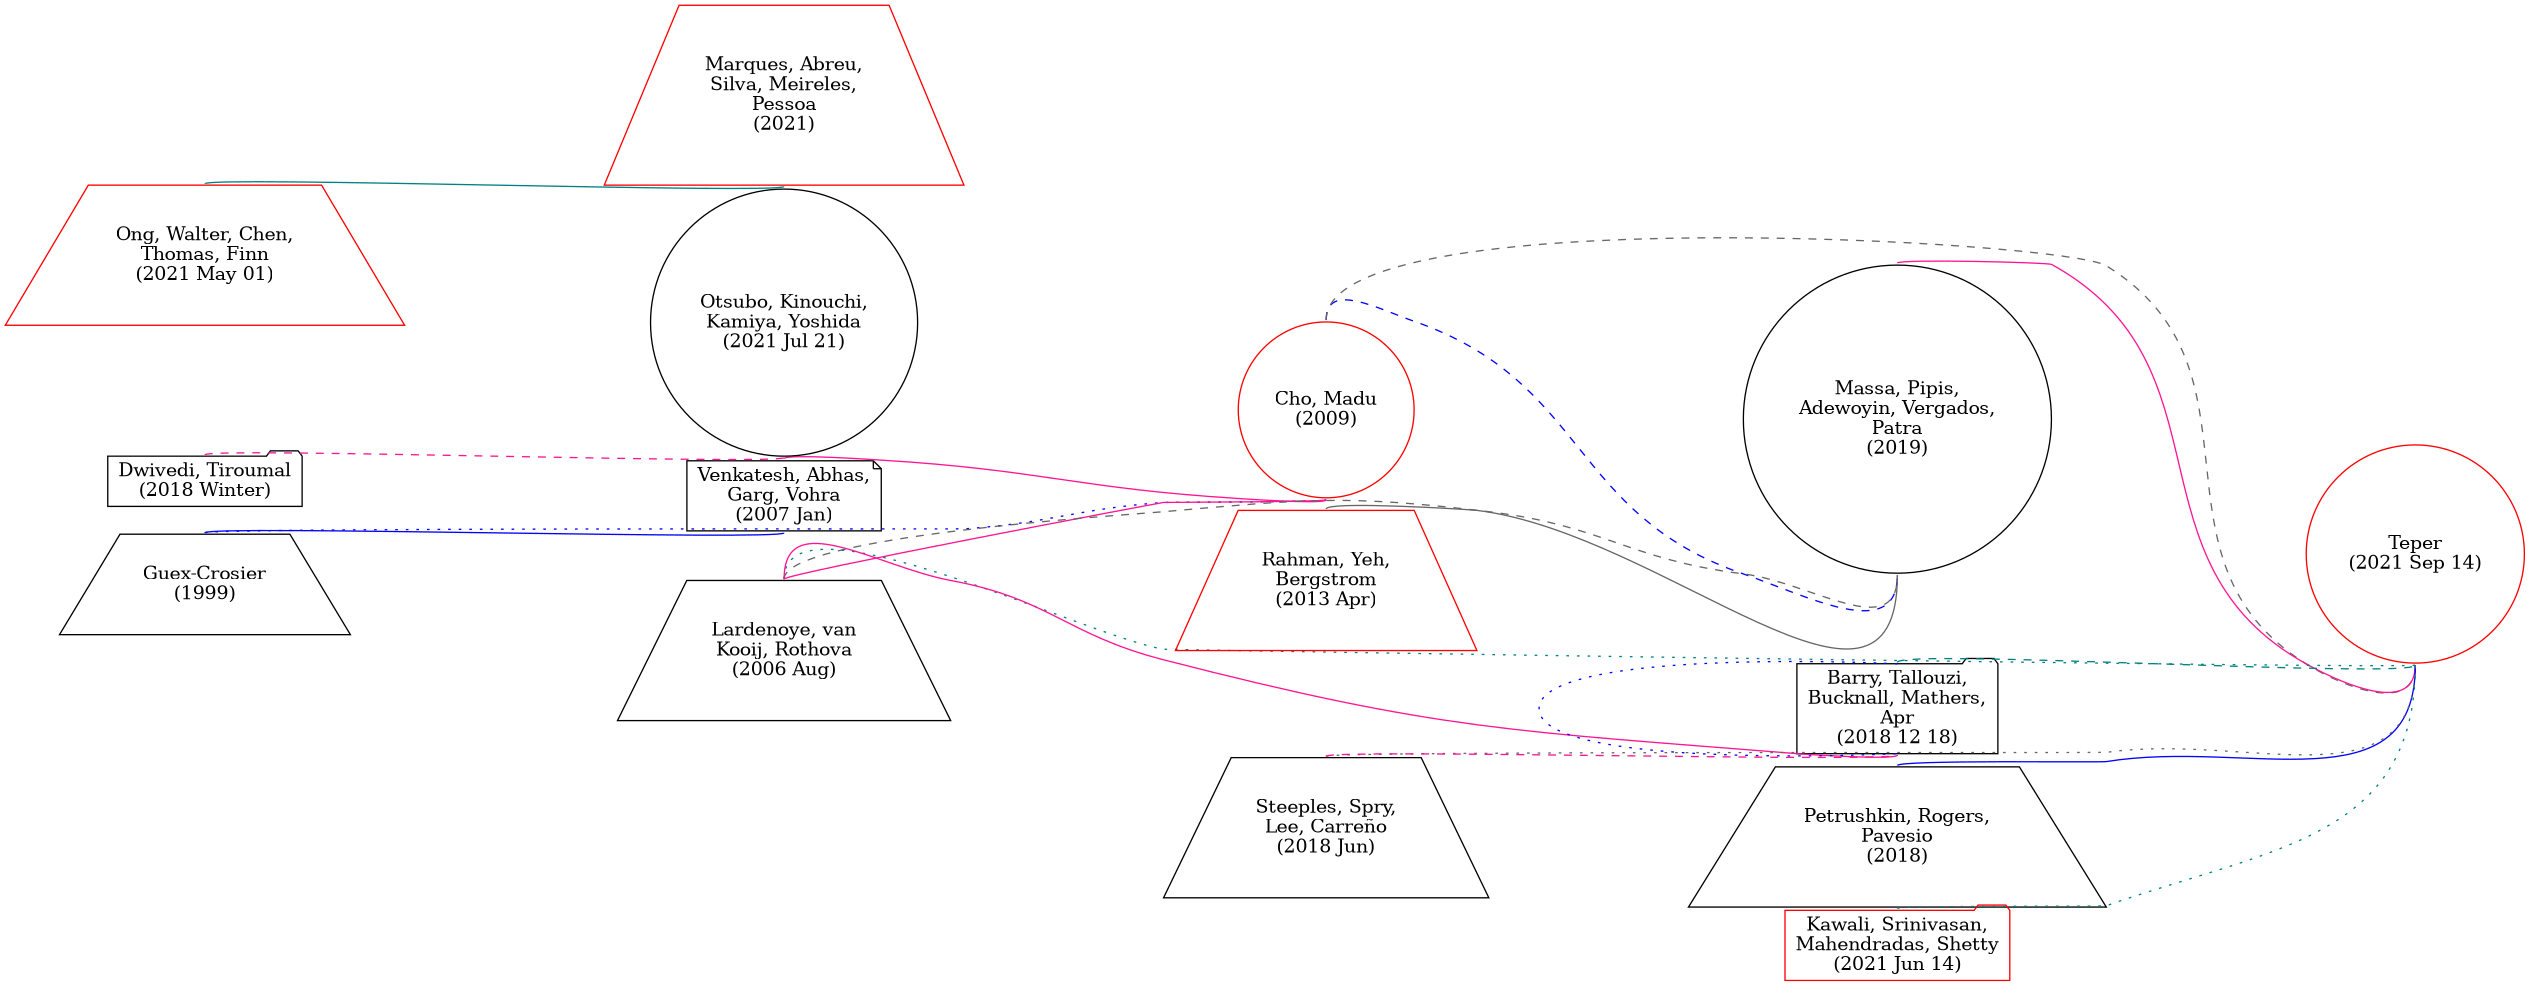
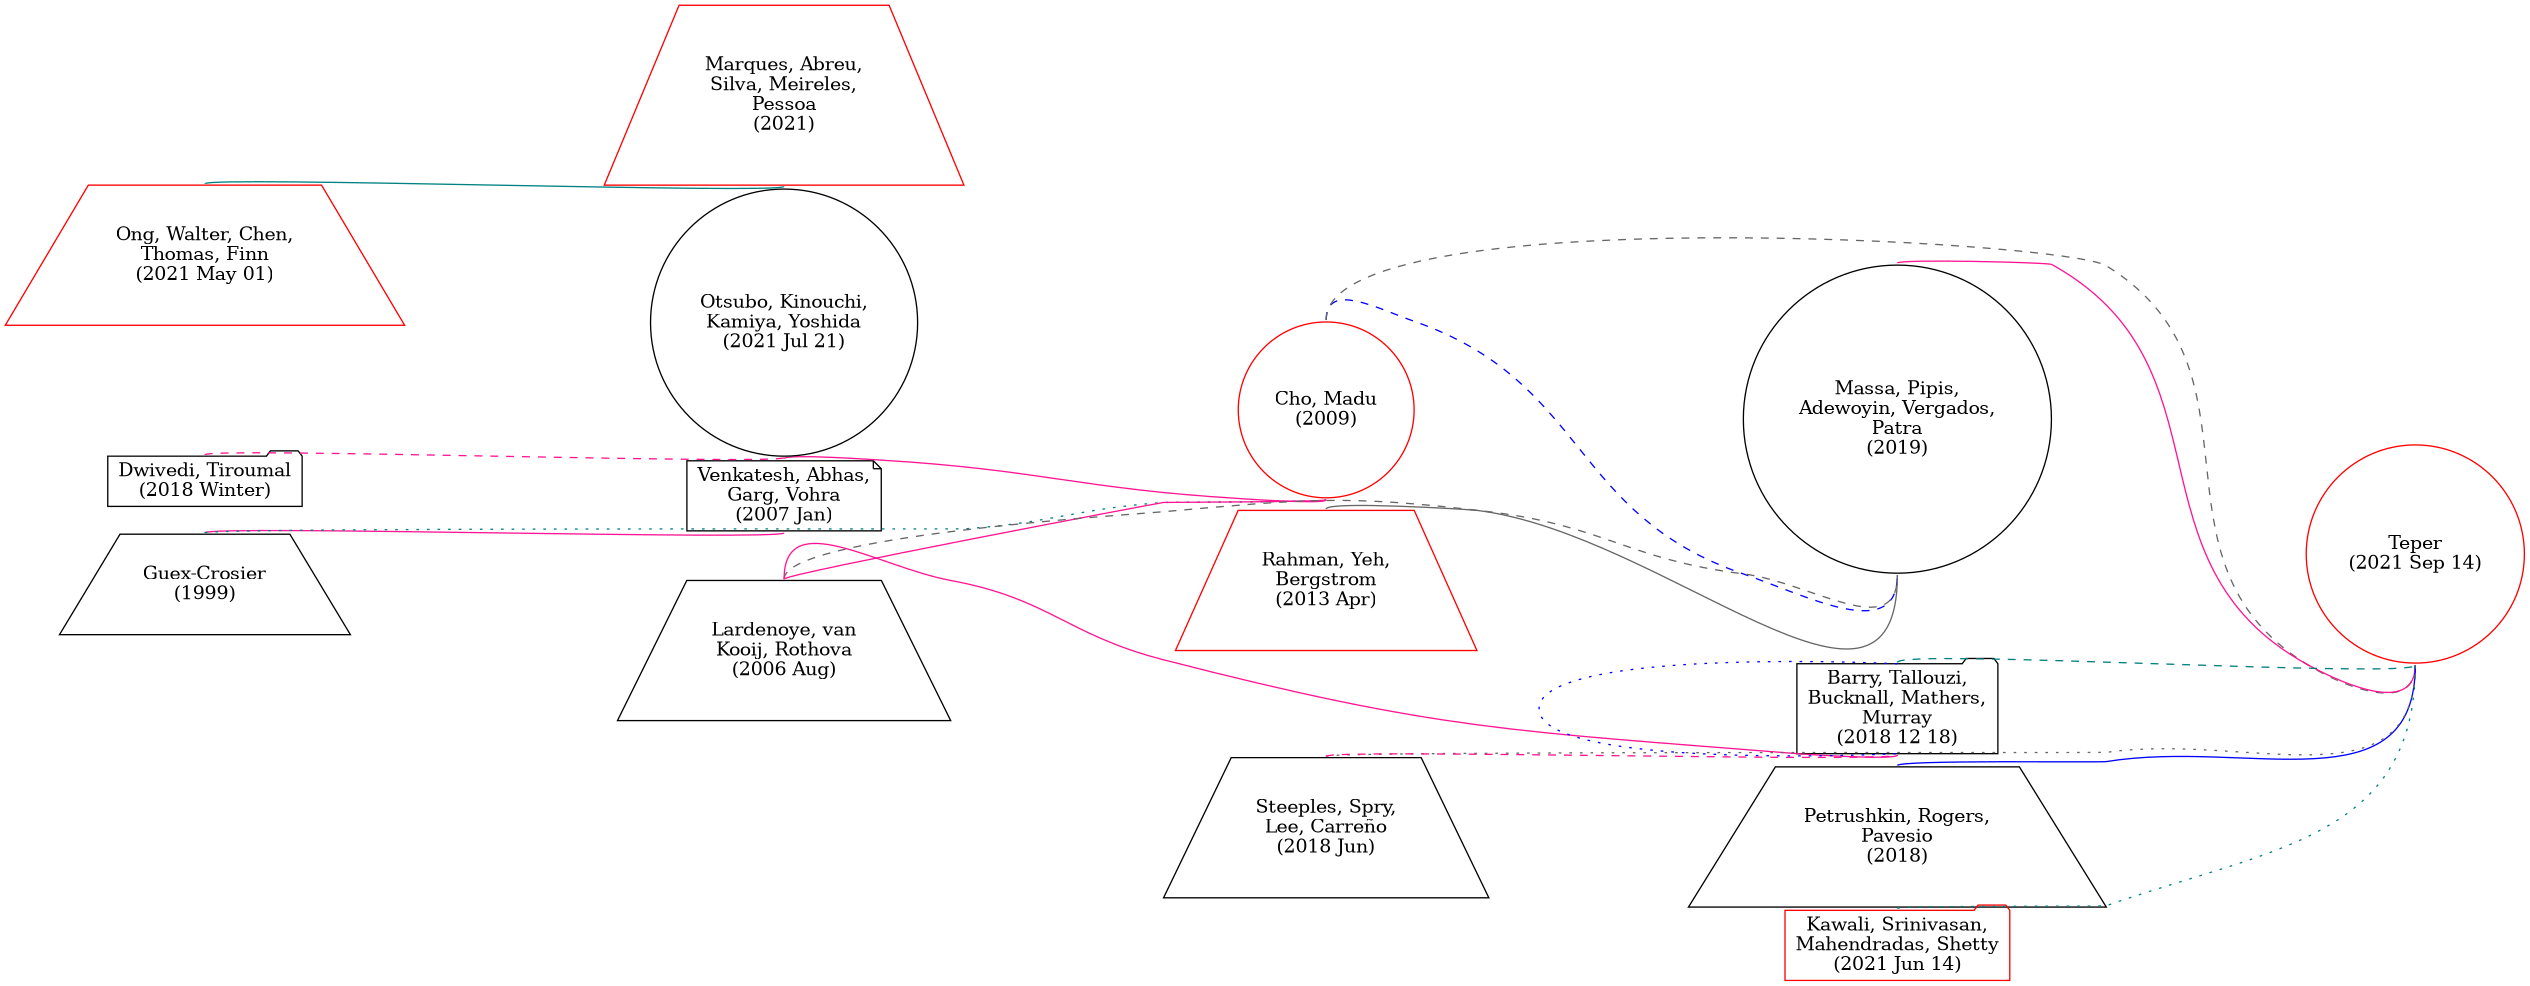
edge "Cho, Madu (2009)" -- "Guex-Crosier (1999)": color blue -> teal
edge "Venkatesh, Abhas, Garg, Vohra (2007 Jan)" -- "Guex-Crosier (1999)": color blue -> deeppink
edge "Teper (2021 Sep 14)" -- "Lardenoye, van Kooij, Rothova (2006 Aug)": removed
node "Barry, Tallouzi, Bucknall, Mathers, Apr (2018 12 18)": label "Barry, Tallouzi, Bucknall, Mathers, Apr (2018 12 18)" -> "Barry, Tallouzi, Bucknall, Mathers, Murray (2018 12 18)"
